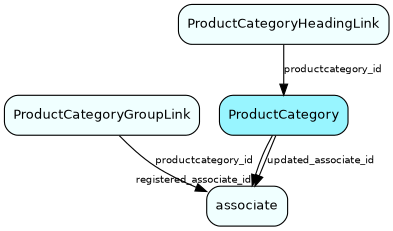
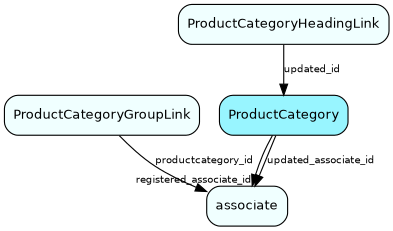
edge "ProductCategoryHeadingLink" -> "ProductCategory": label "productcategory_id" -> "updated_id"
